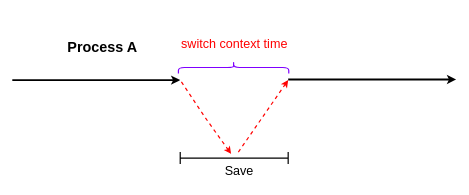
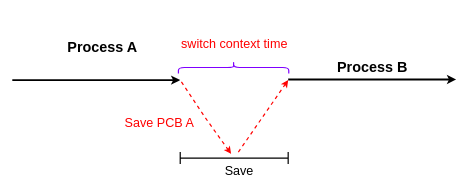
node "Process B": added
node "Save PCB A": added
